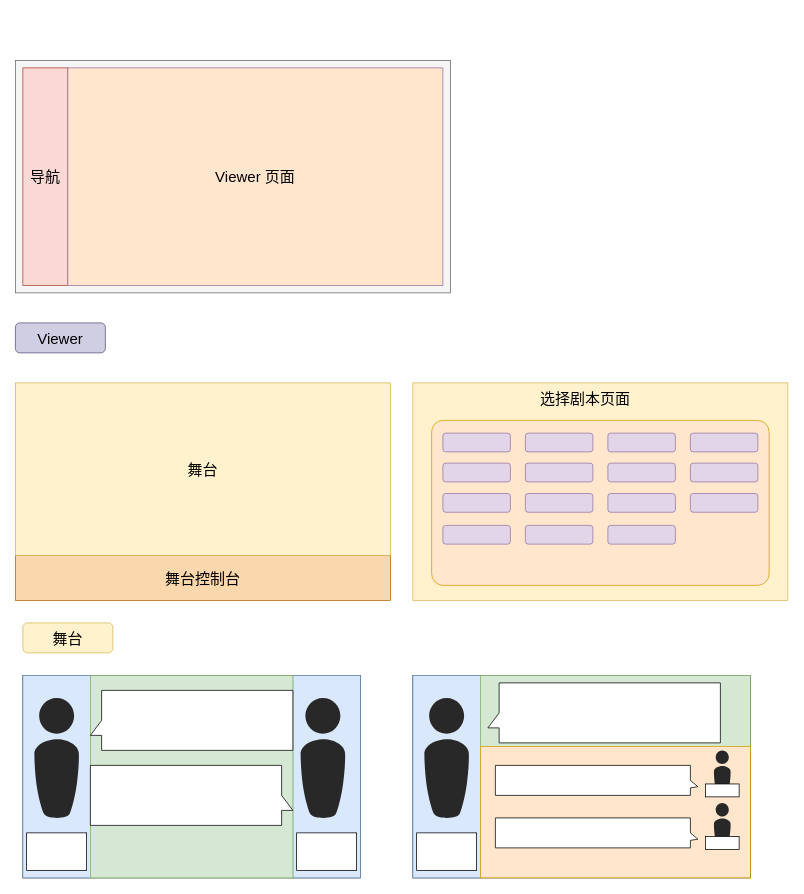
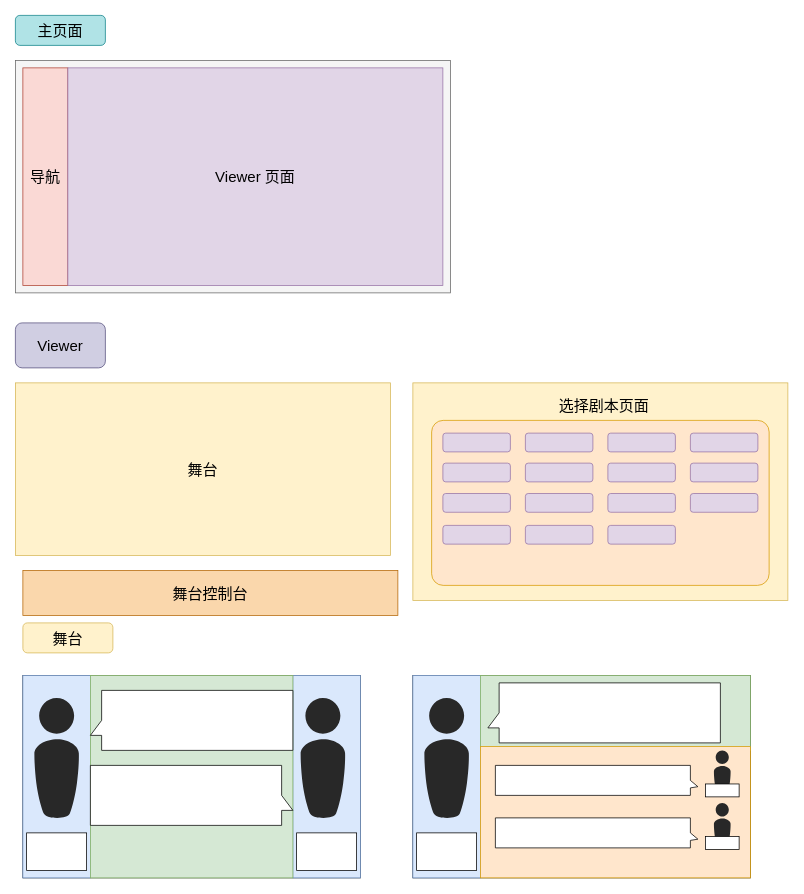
node "主页面": added
node "Viewer 页面": fillcolor #ffe6cc -> #e1d5e7
node "Viewer": size 90x30 -> 90x45
node "选择剧本页面": moved (585, 398) -> (604, 405)
node "舞台控制台": moved (203, 578) -> (210, 593)
